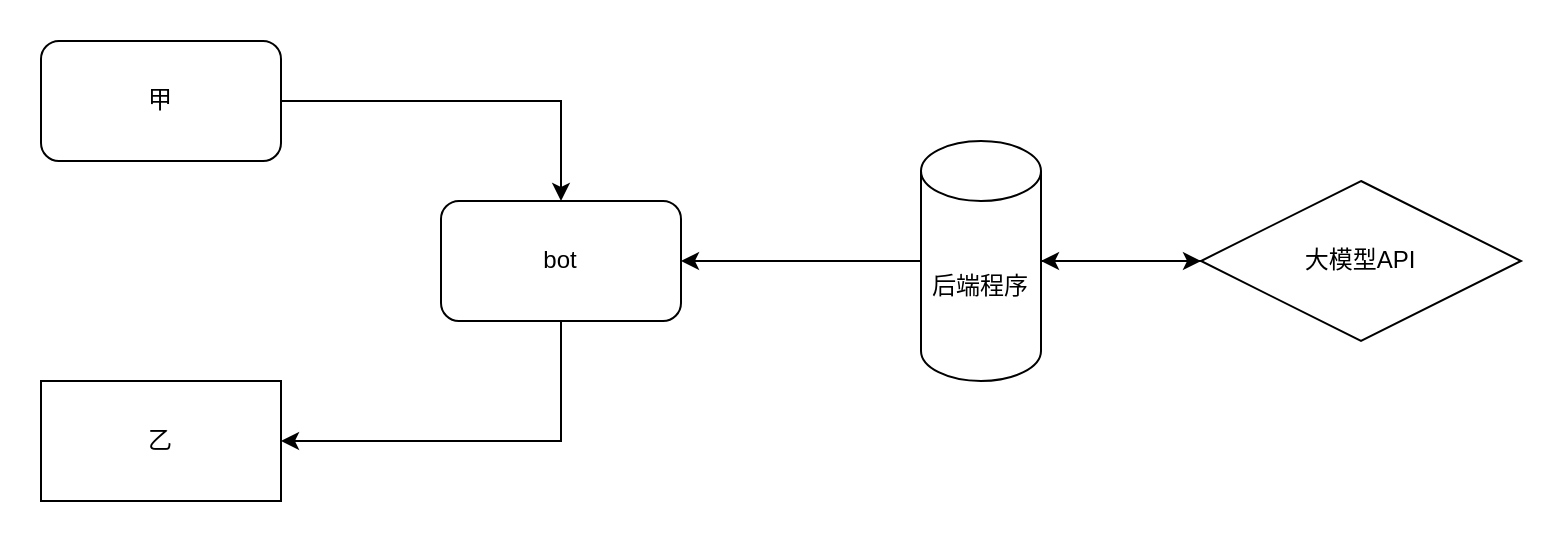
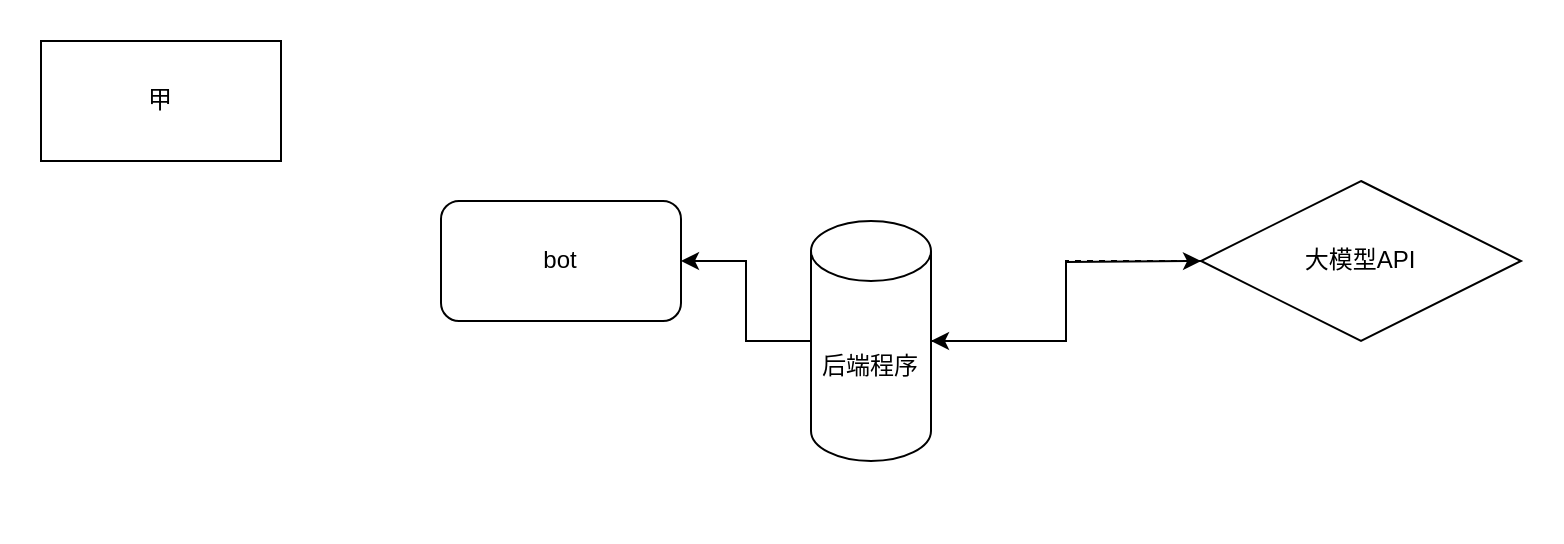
node "甲": shape rounded rectangle -> rectangle
edge "甲" -> "bot": removed
node "后端程序": moved (981, 261) -> (871, 341)
node "乙": removed
edge "bot" -> "乙": removed
